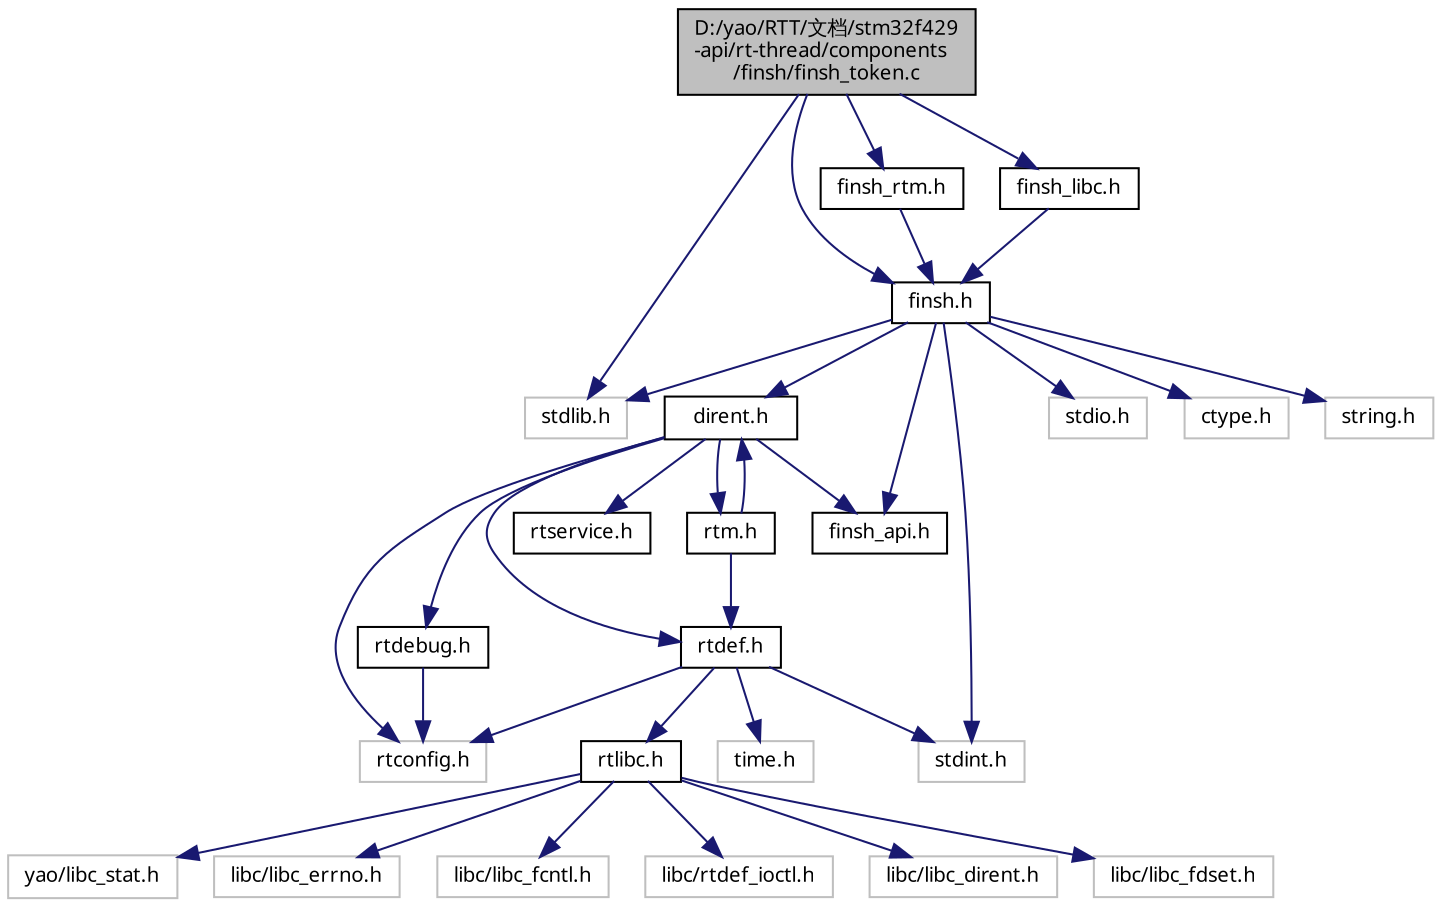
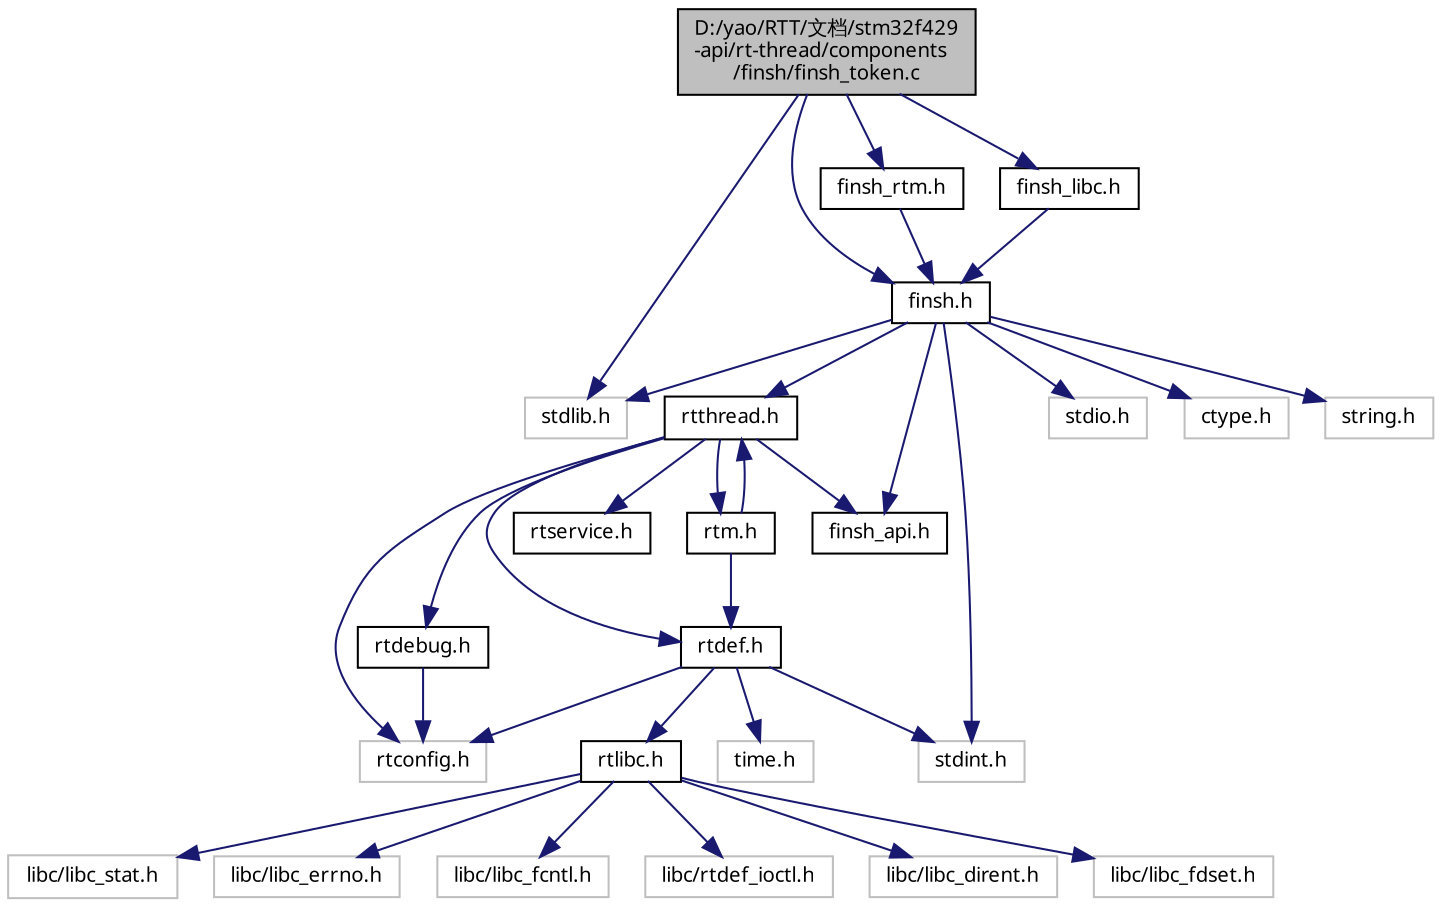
node "dirent.h": label "dirent.h" -> "rtthread.h"
node "yao/libc_stat.h": label "yao/libc_stat.h" -> "libc/libc_stat.h"
